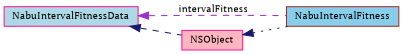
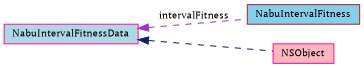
edge "NabuIntervalFitness" -> "NSObject": removed
